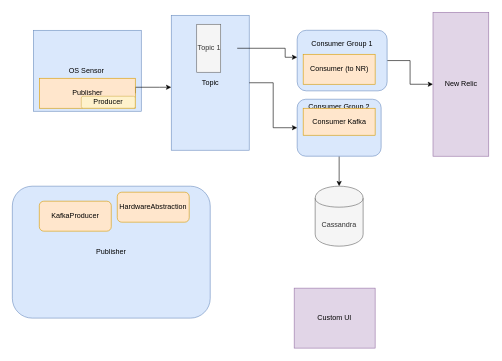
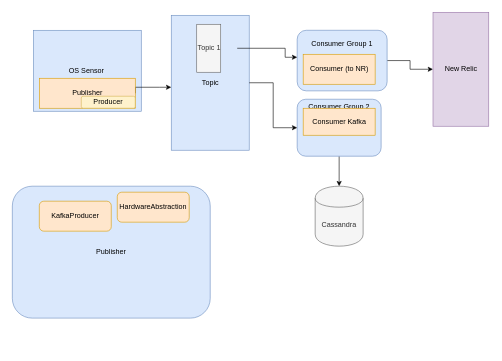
node "New Relic": size 56x144 -> 56x114
node "Custom UI": removed
